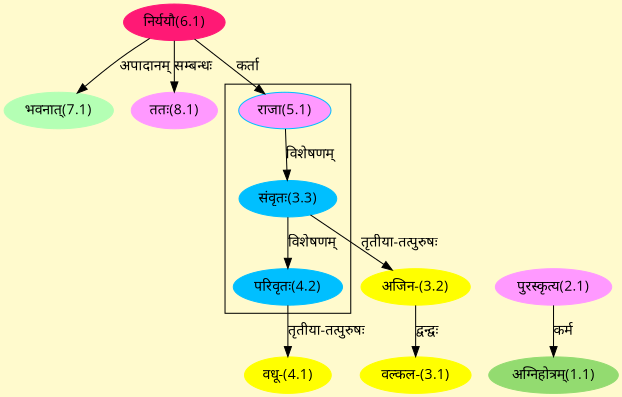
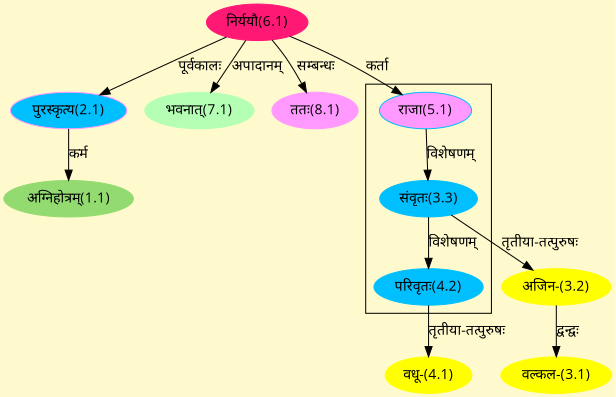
edge "निर्ययौ(6.1)" -> "पुरस्कृत्य(2.1)": added, label "पूर्वकालः"
node "पुरस्कृत्य(2.1)": fillcolor #ff99ff -> #00bfff
